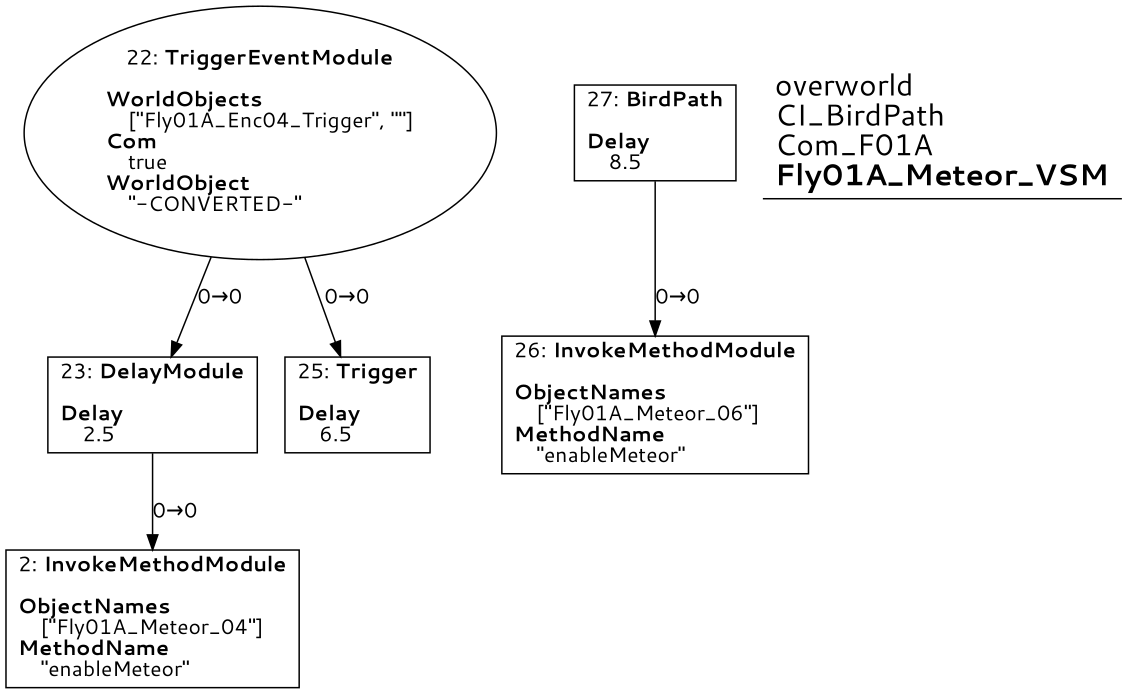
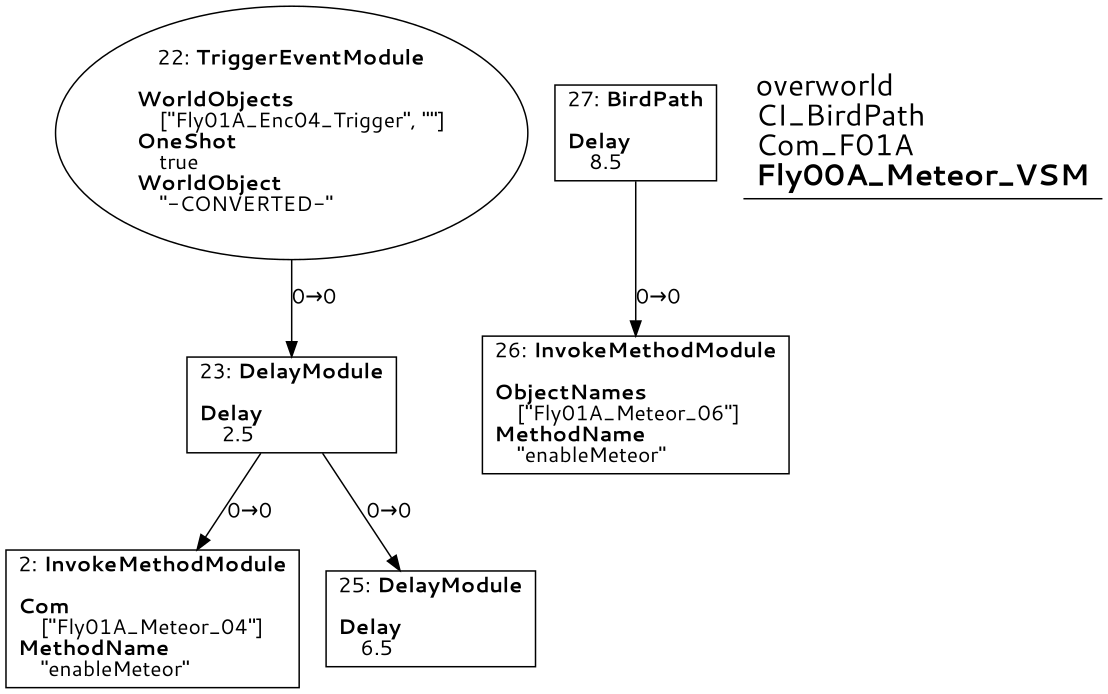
node "22:": text "Com" -> "OneShot"
node "overworld": text "Fly01A_Meteor_VSM" -> "Fly00A_Meteor_VSM"
edge "22:" -> "25:": now "23:" -> "25:"
node "25:": text "Trigger" -> "DelayModule"
node "2:": text "ObjectNames" -> "Com"
